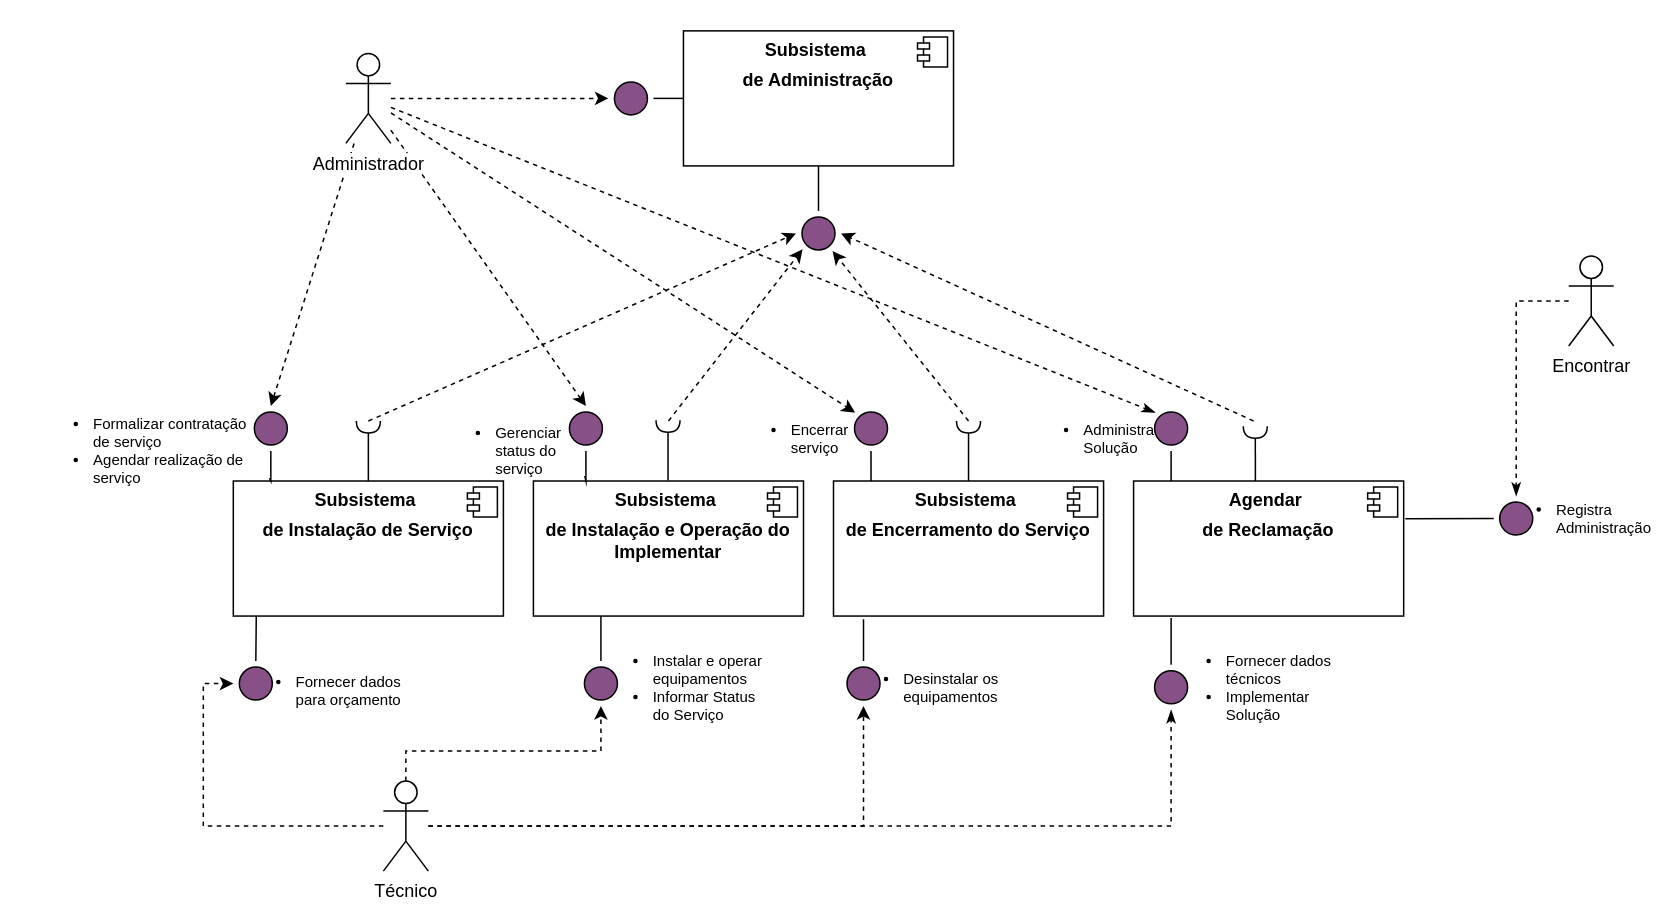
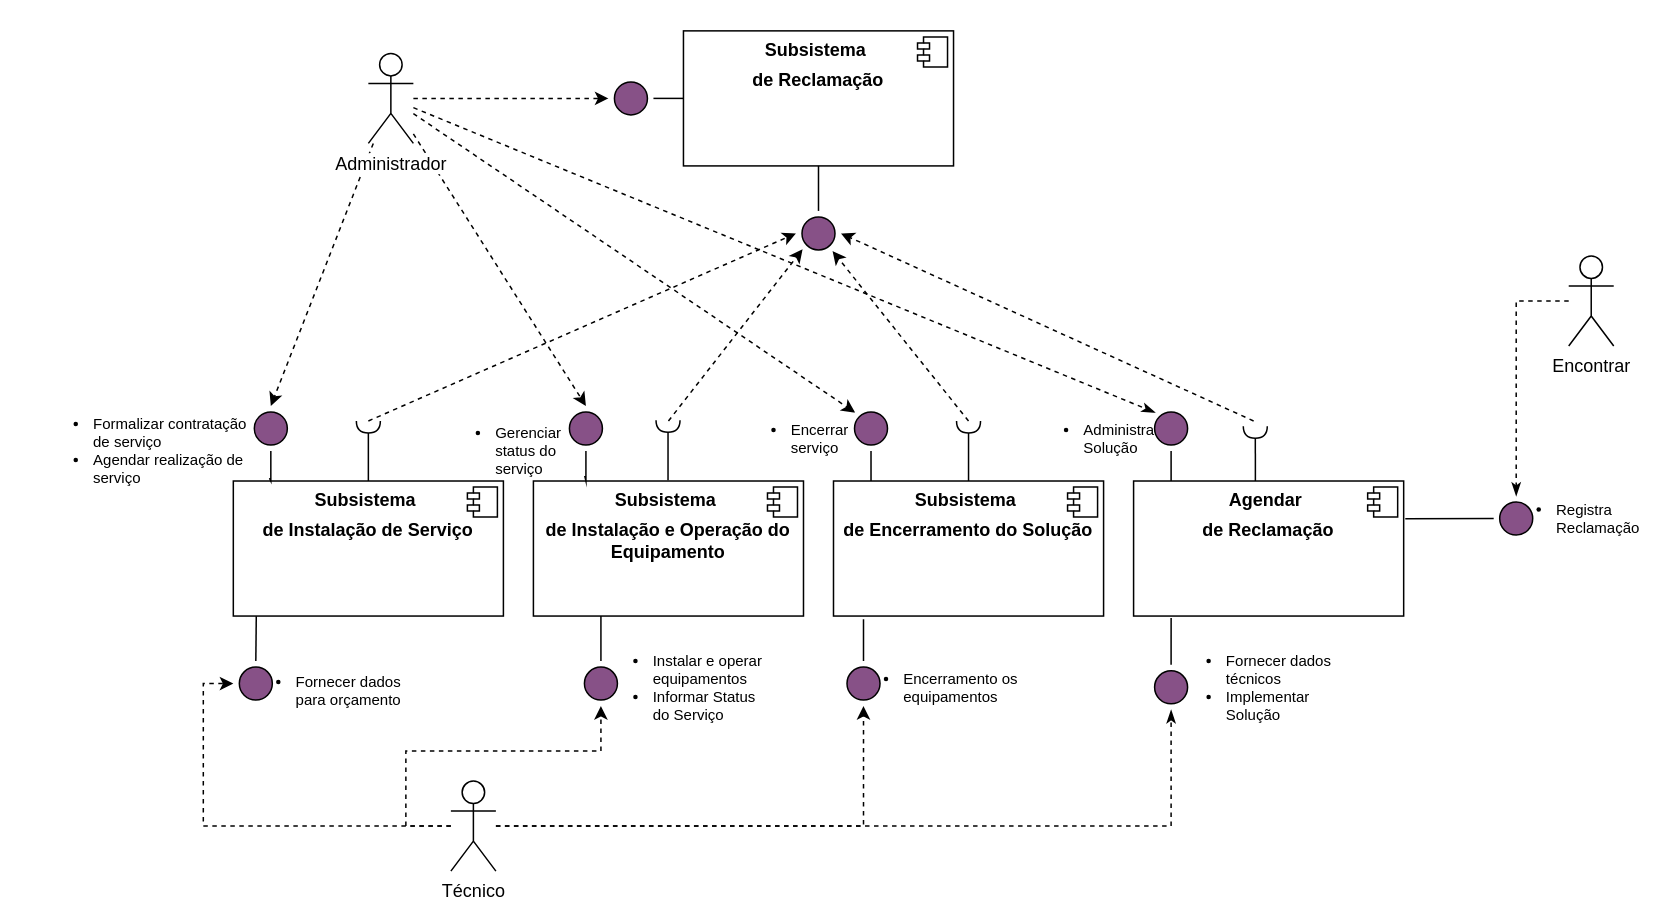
node "Subsistema de Administração": label "Subsistema de Administração" -> "Subsistema de Reclamação"
node "Administrador": moved (368, 98) -> (391, 98)
node "Subsistema de Instalação e Operação do Implementar": label "Subsistema de Instalação e Operação do Implementar" -> "Subsistema de Instalação e Operação do Equipamento"
node "Subsistema de Encerramento do Serviço": label "Subsistema de Encerramento do Serviço" -> "Subsistema de Encerramento do Solução"
node "Registra Administração": label "Registra Administração" -> "Registra Reclamação"
node "Desinstalar os equipamentos": label "Desinstalar os equipamentos" -> "Encerramento os equipamentos"
node "Técnico": moved (406, 826) -> (473, 826)
